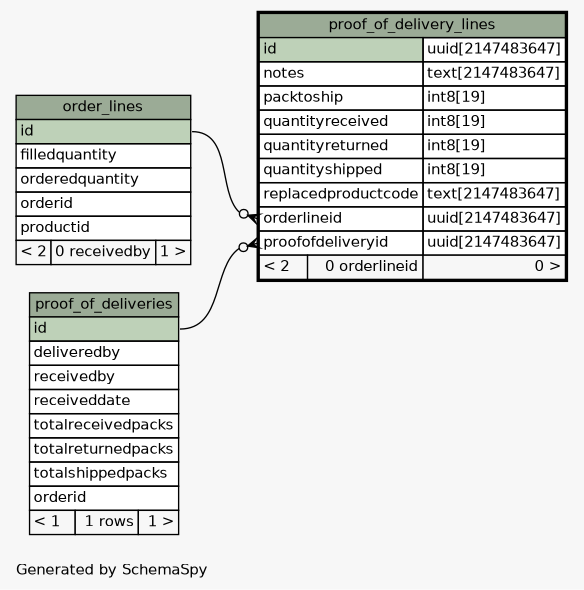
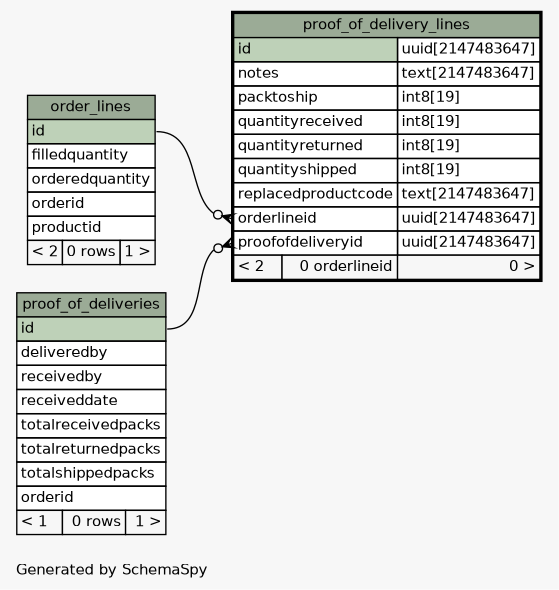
node "order_lines": text "0 receivedby" -> "0 rows"
node "proof_of_deliveries": text "1 rows" -> "0 rows"
